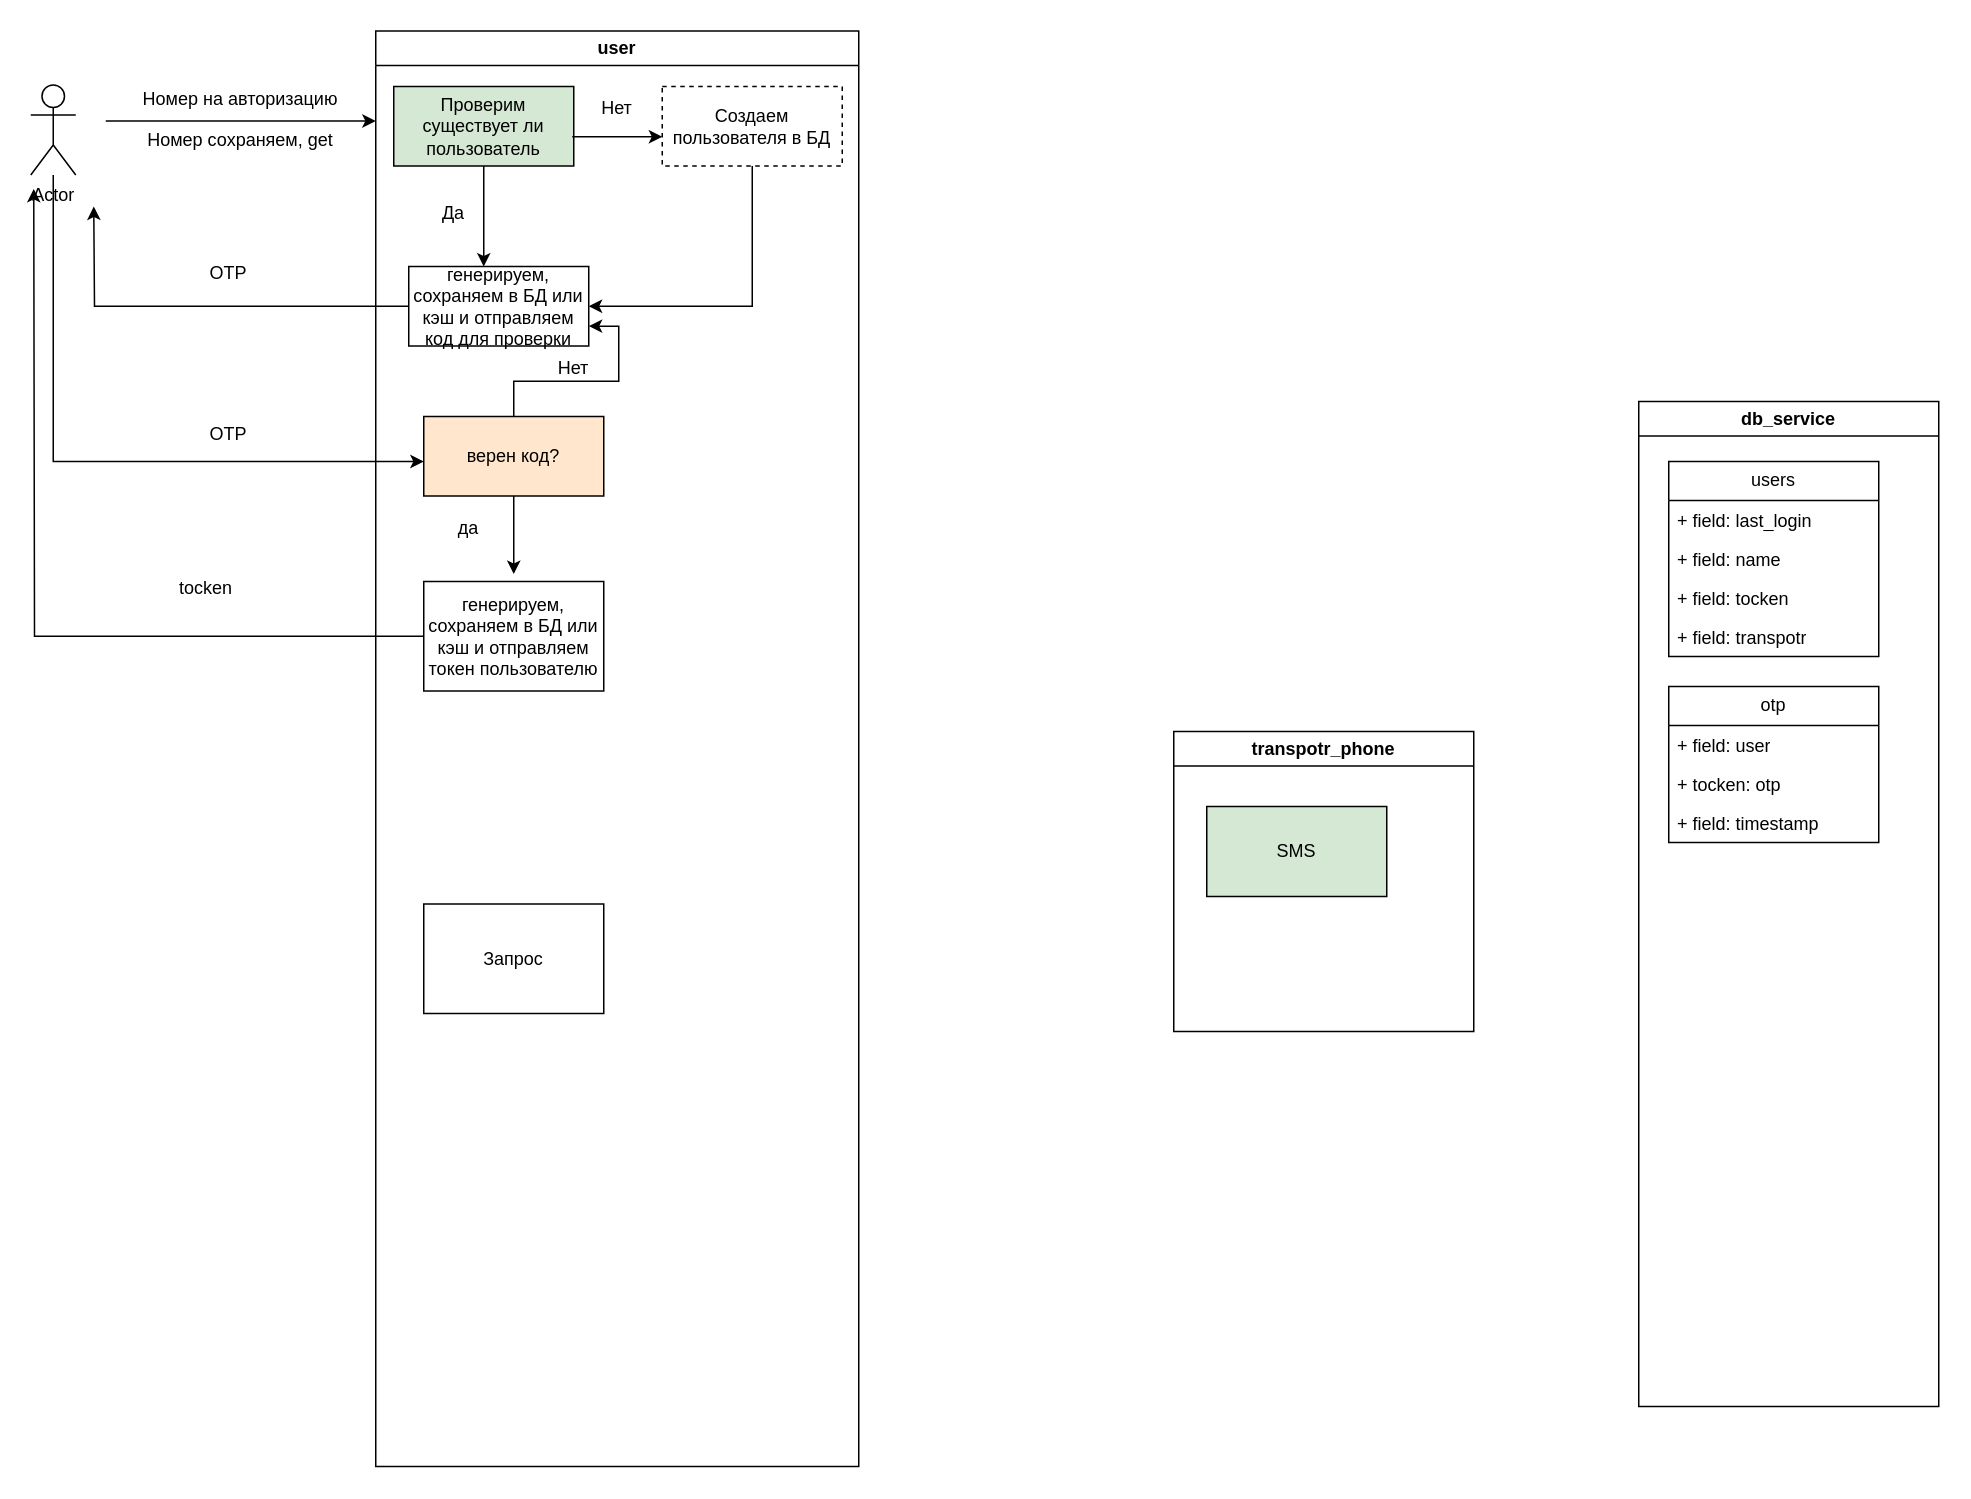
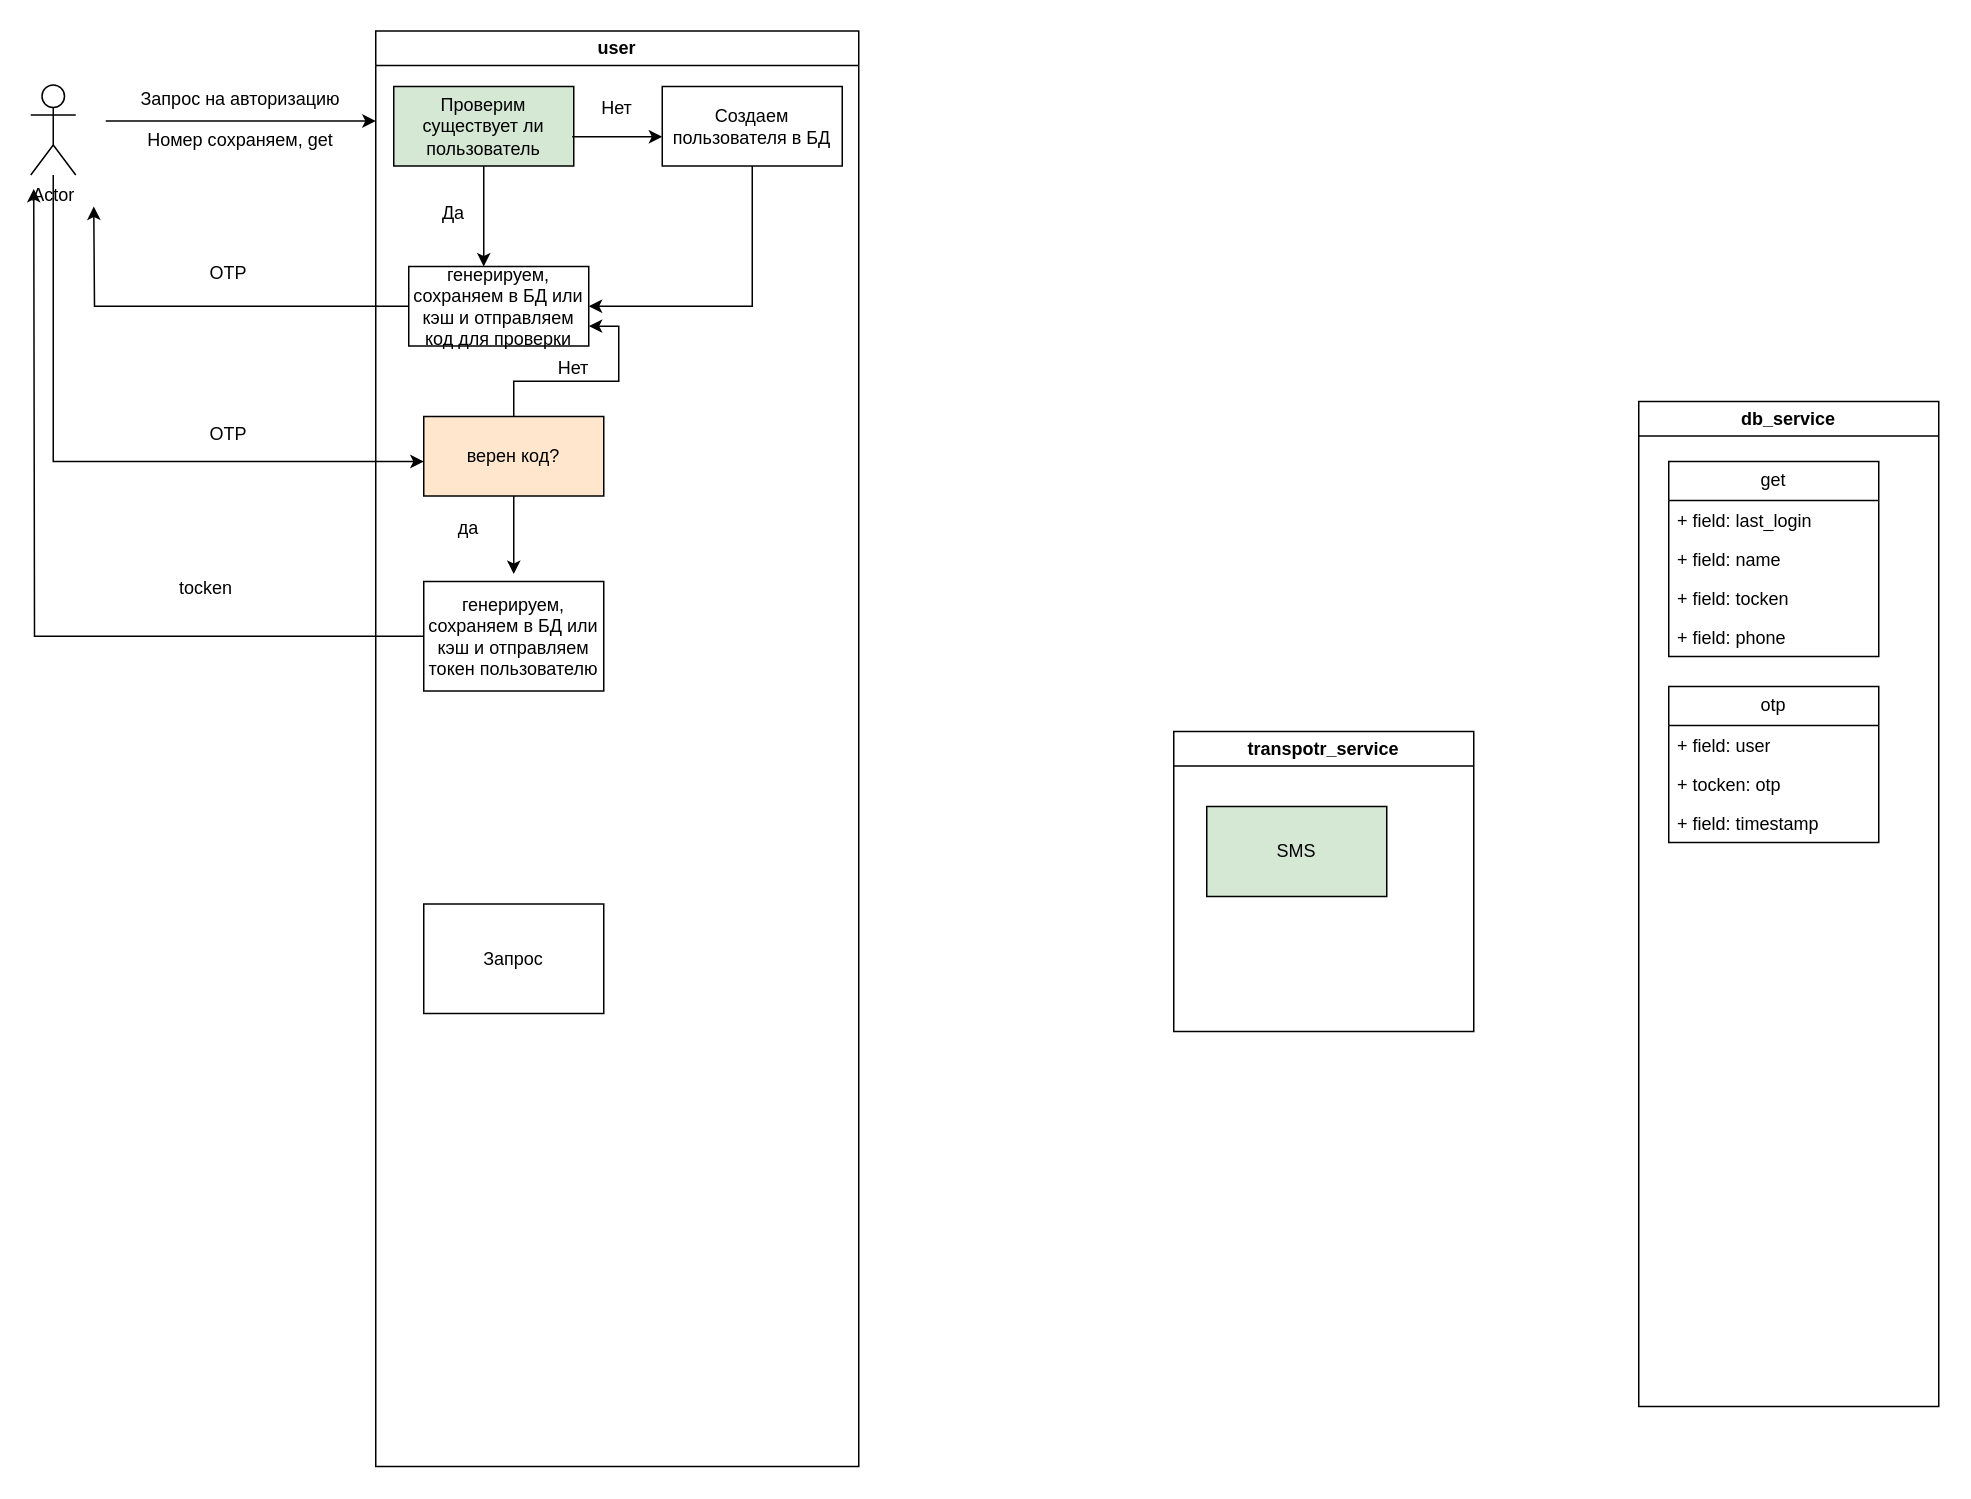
node "Номер на авторизацию": label "Номер на авторизацию" -> "Запрос на авторизацию"
node "Создаем пользователя в БД": style dashed -> solid
node "users": label "users" -> "get"
node "+ field: transpotr": label "+ field: transpotr" -> "+ field: phone"
node "transpotr_phone": label "transpotr_phone" -> "transpotr_service"
